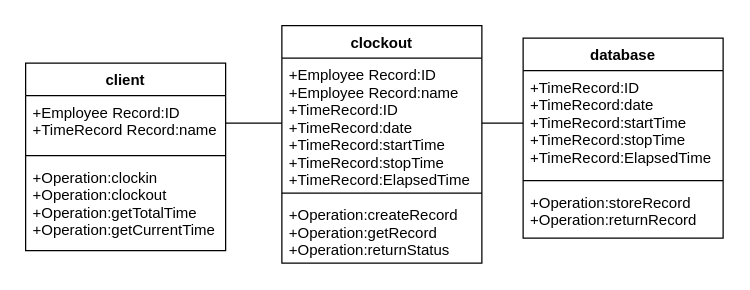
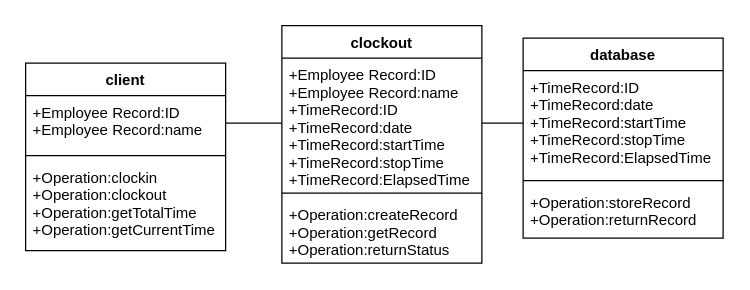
node "+Employee Record:ID +TimeRecord Record:name": label "+Employee Record:ID +TimeRecord Record:name" -> "+Employee Record:ID +Employee Record:name"
